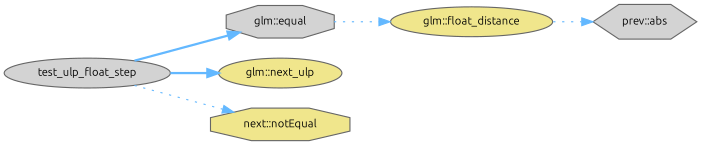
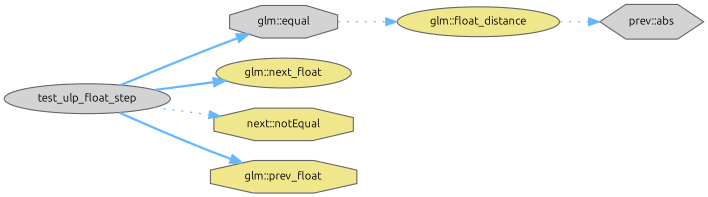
node "glm::next_ulp": label "glm::next_ulp" -> "glm::next_float"
node "glm::prev_float": added
